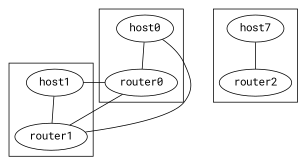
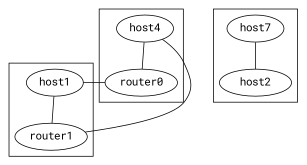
node "host0": label "host0" -> "host4"
node "router2": label "router2" -> "host2"
edge "router0" -- "router1": removed
